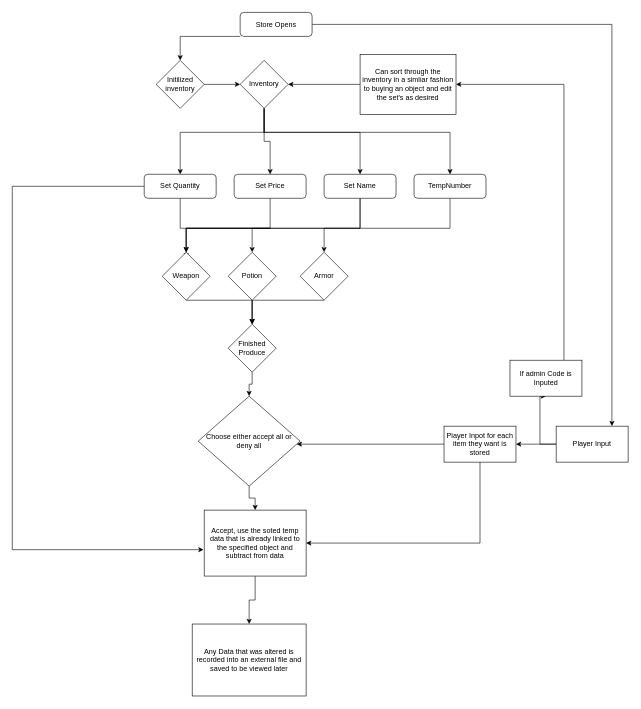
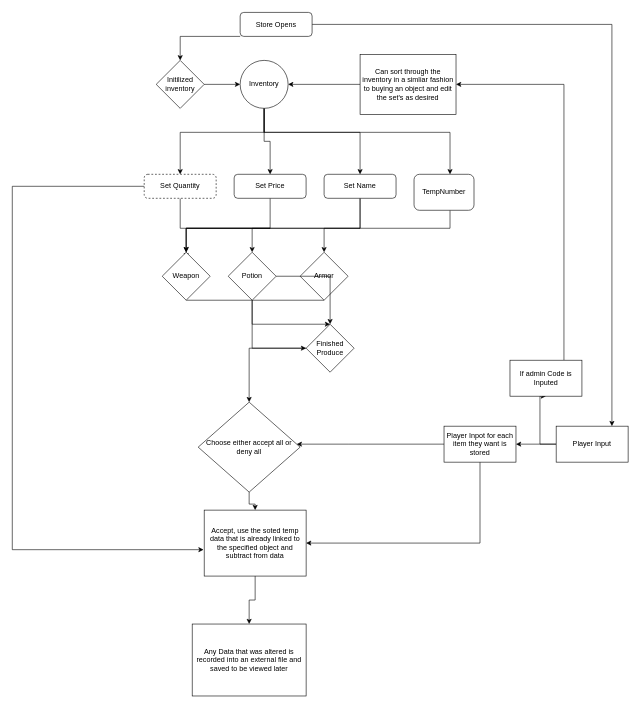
node "Inventory": shape diamond -> ellipse
node "Set Quantity": style solid -> dashed
node "TempNumber": size 72x24 -> 60x36
node "Finished Produce": moved (252, 348) -> (330, 348)
node "Choose either accept all or deny all": moved (249, 441) -> (249, 447)
